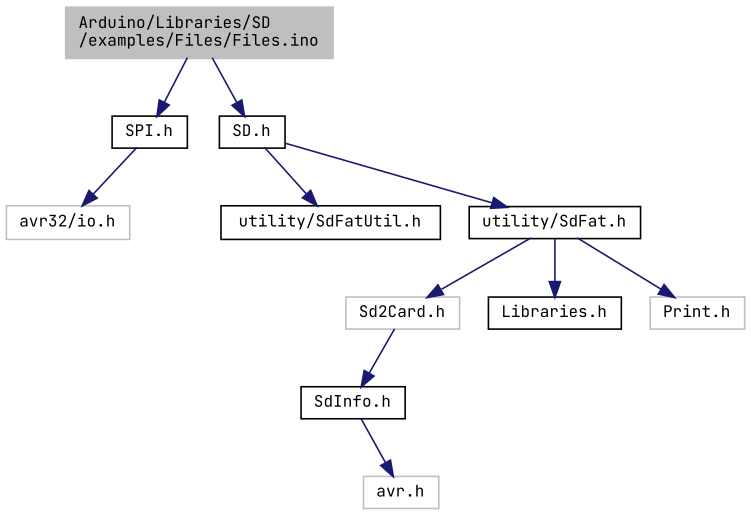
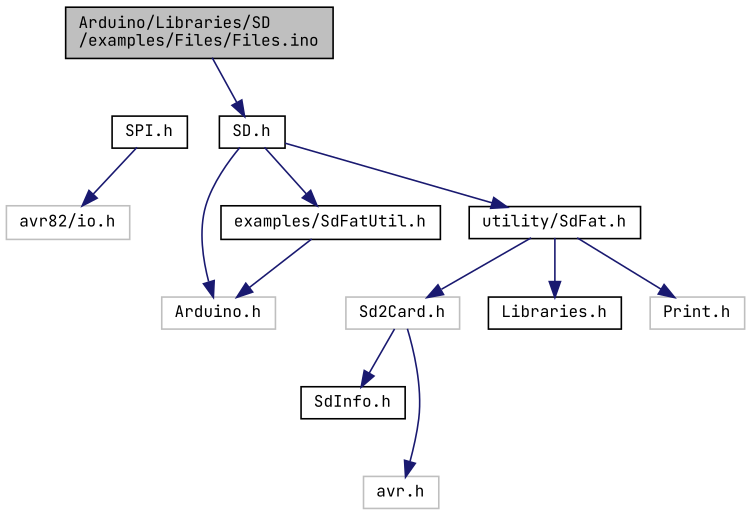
node "Arduino/Libraries/SD /examples/Files/Files.ino": color grey75 -> black
edge "Arduino/Libraries/SD /examples/Files/Files.ino" -> "SPI.h": removed
node "avr32/io.h": label "avr32/io.h" -> "avr82/io.h"
node "utility/SdFatUtil.h": label "utility/SdFatUtil.h" -> "examples/SdFatUtil.h"
node "Arduino.h": added
edge "SdInfo.h" -> "avr.h": now "Sd2Card.h" -> "avr.h"
